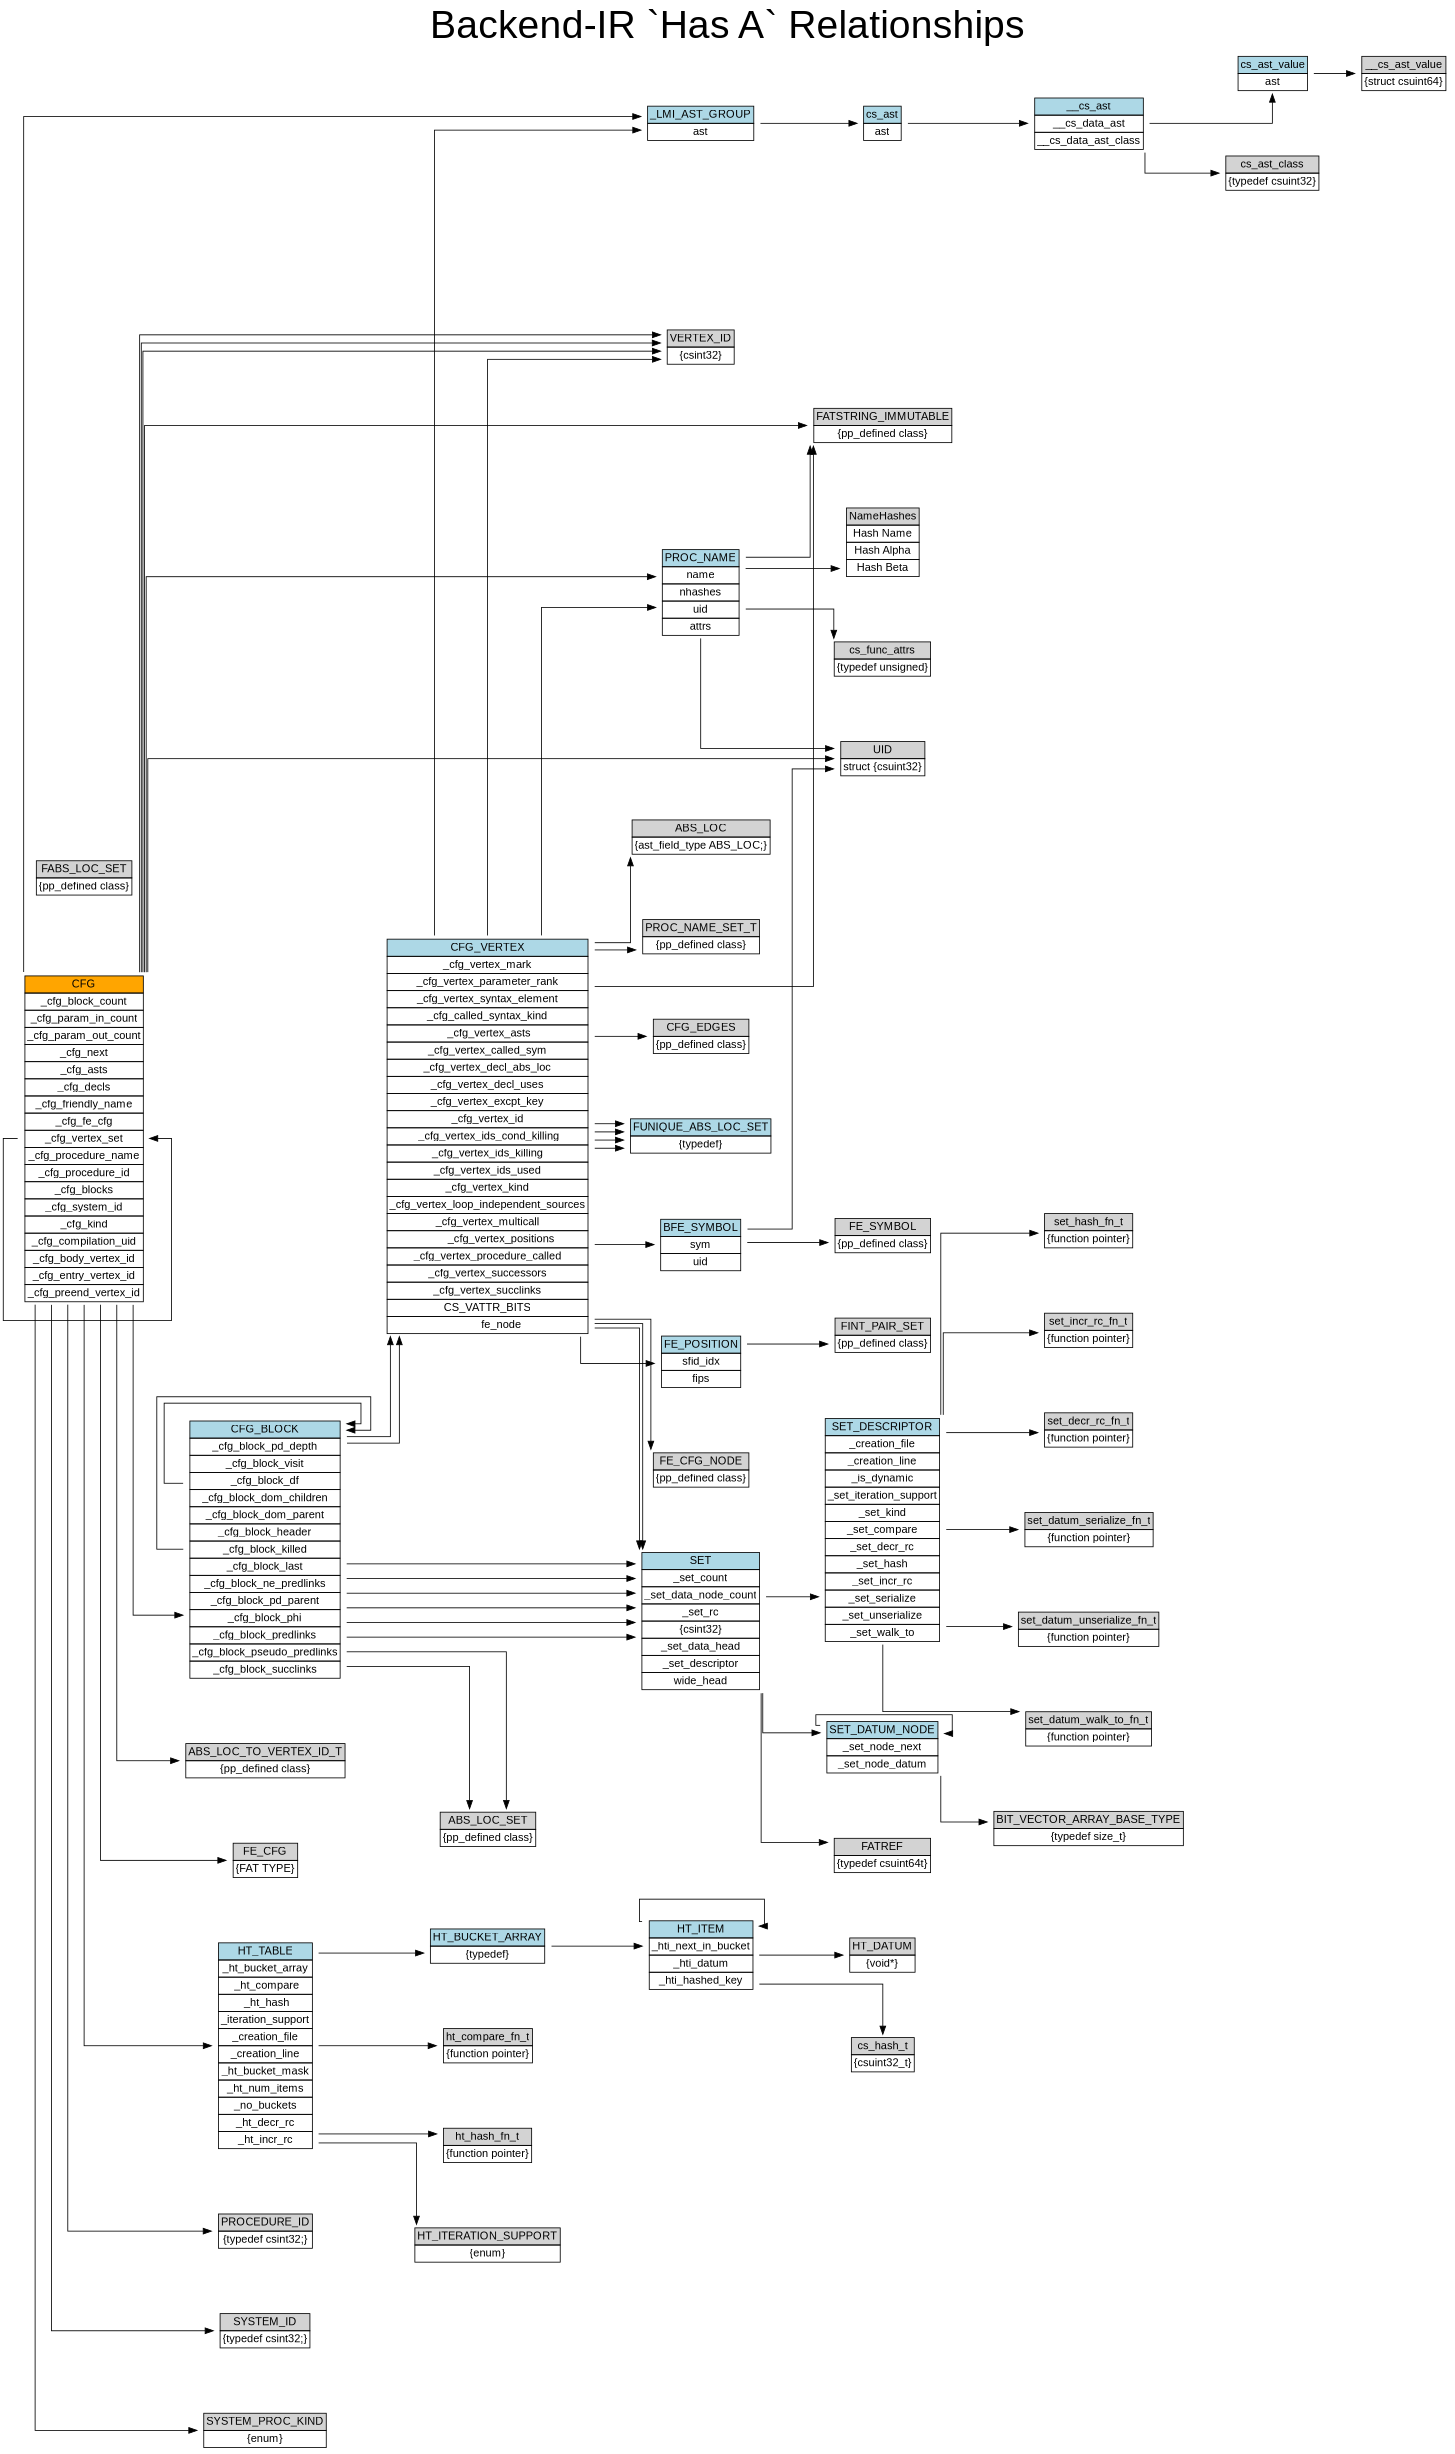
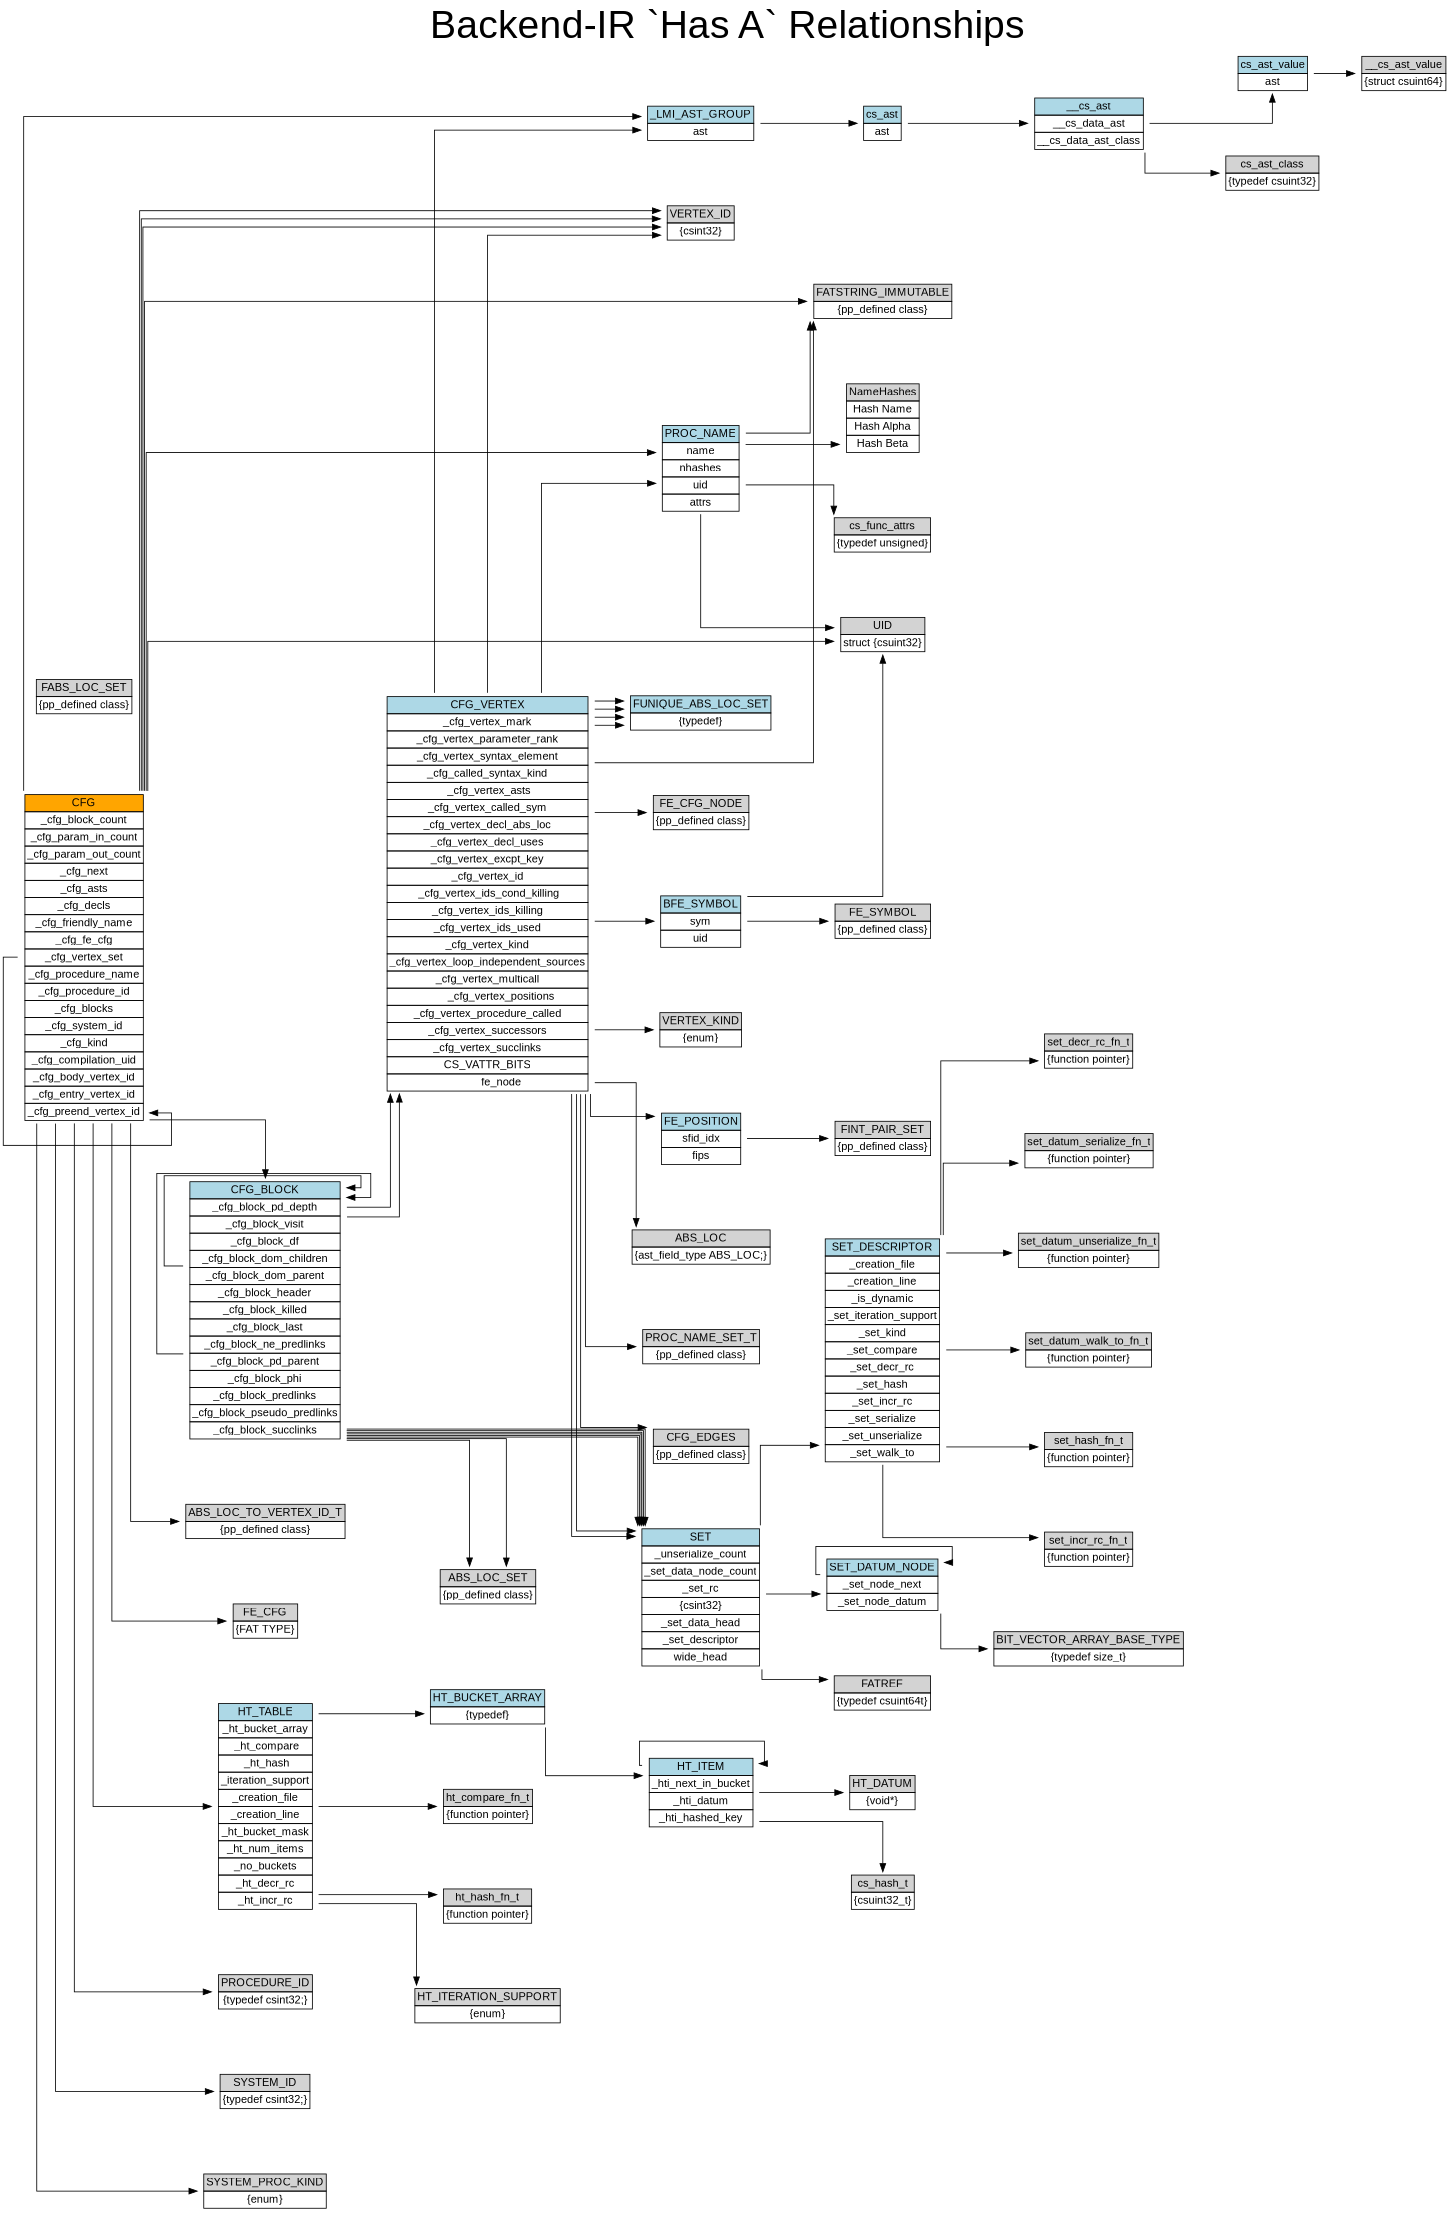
node "VERTEX_KIND": added
node "SET": text "_set_count" -> "_unserialize_count"
